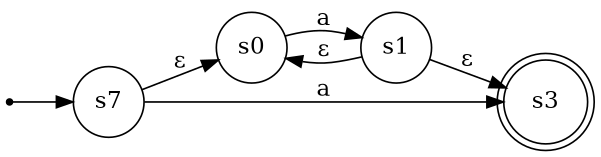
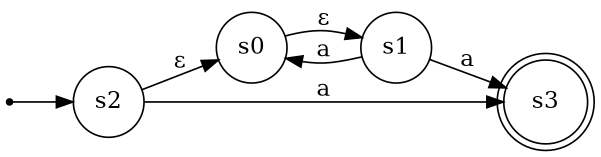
edge "s0" -> "s1": label "a" -> "ε"
edge "s1" -> "s0": label "ε" -> "a"
edge "s1" -> "s3": label "ε" -> "a"
node "s7": label "s7" -> "s2"
